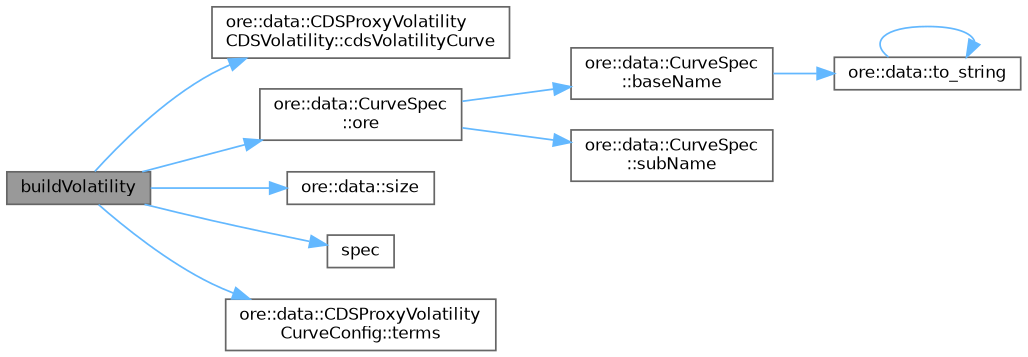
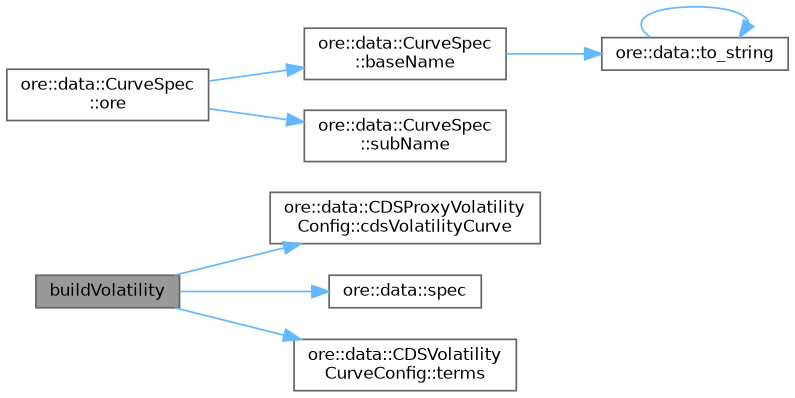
node "ore::data::CDSProxyVolatility CDSVolatility::cdsVolatilityCurve": label "ore::data::CDSProxyVolatility CDSVolatility::cdsVolatilityCurve" -> "ore::data::CDSProxyVolatility Config::cdsVolatilityCurve"
edge "buildVolatility" -> "ore::data::CurveSpec ::ore": removed
node "ore::data::size": label "ore::data::size" -> "ore::data::spec"
node "spec": removed
node "ore::data::CDSProxyVolatility CurveConfig::terms": label "ore::data::CDSProxyVolatility CurveConfig::terms" -> "ore::data::CDSVolatility CurveConfig::terms"
